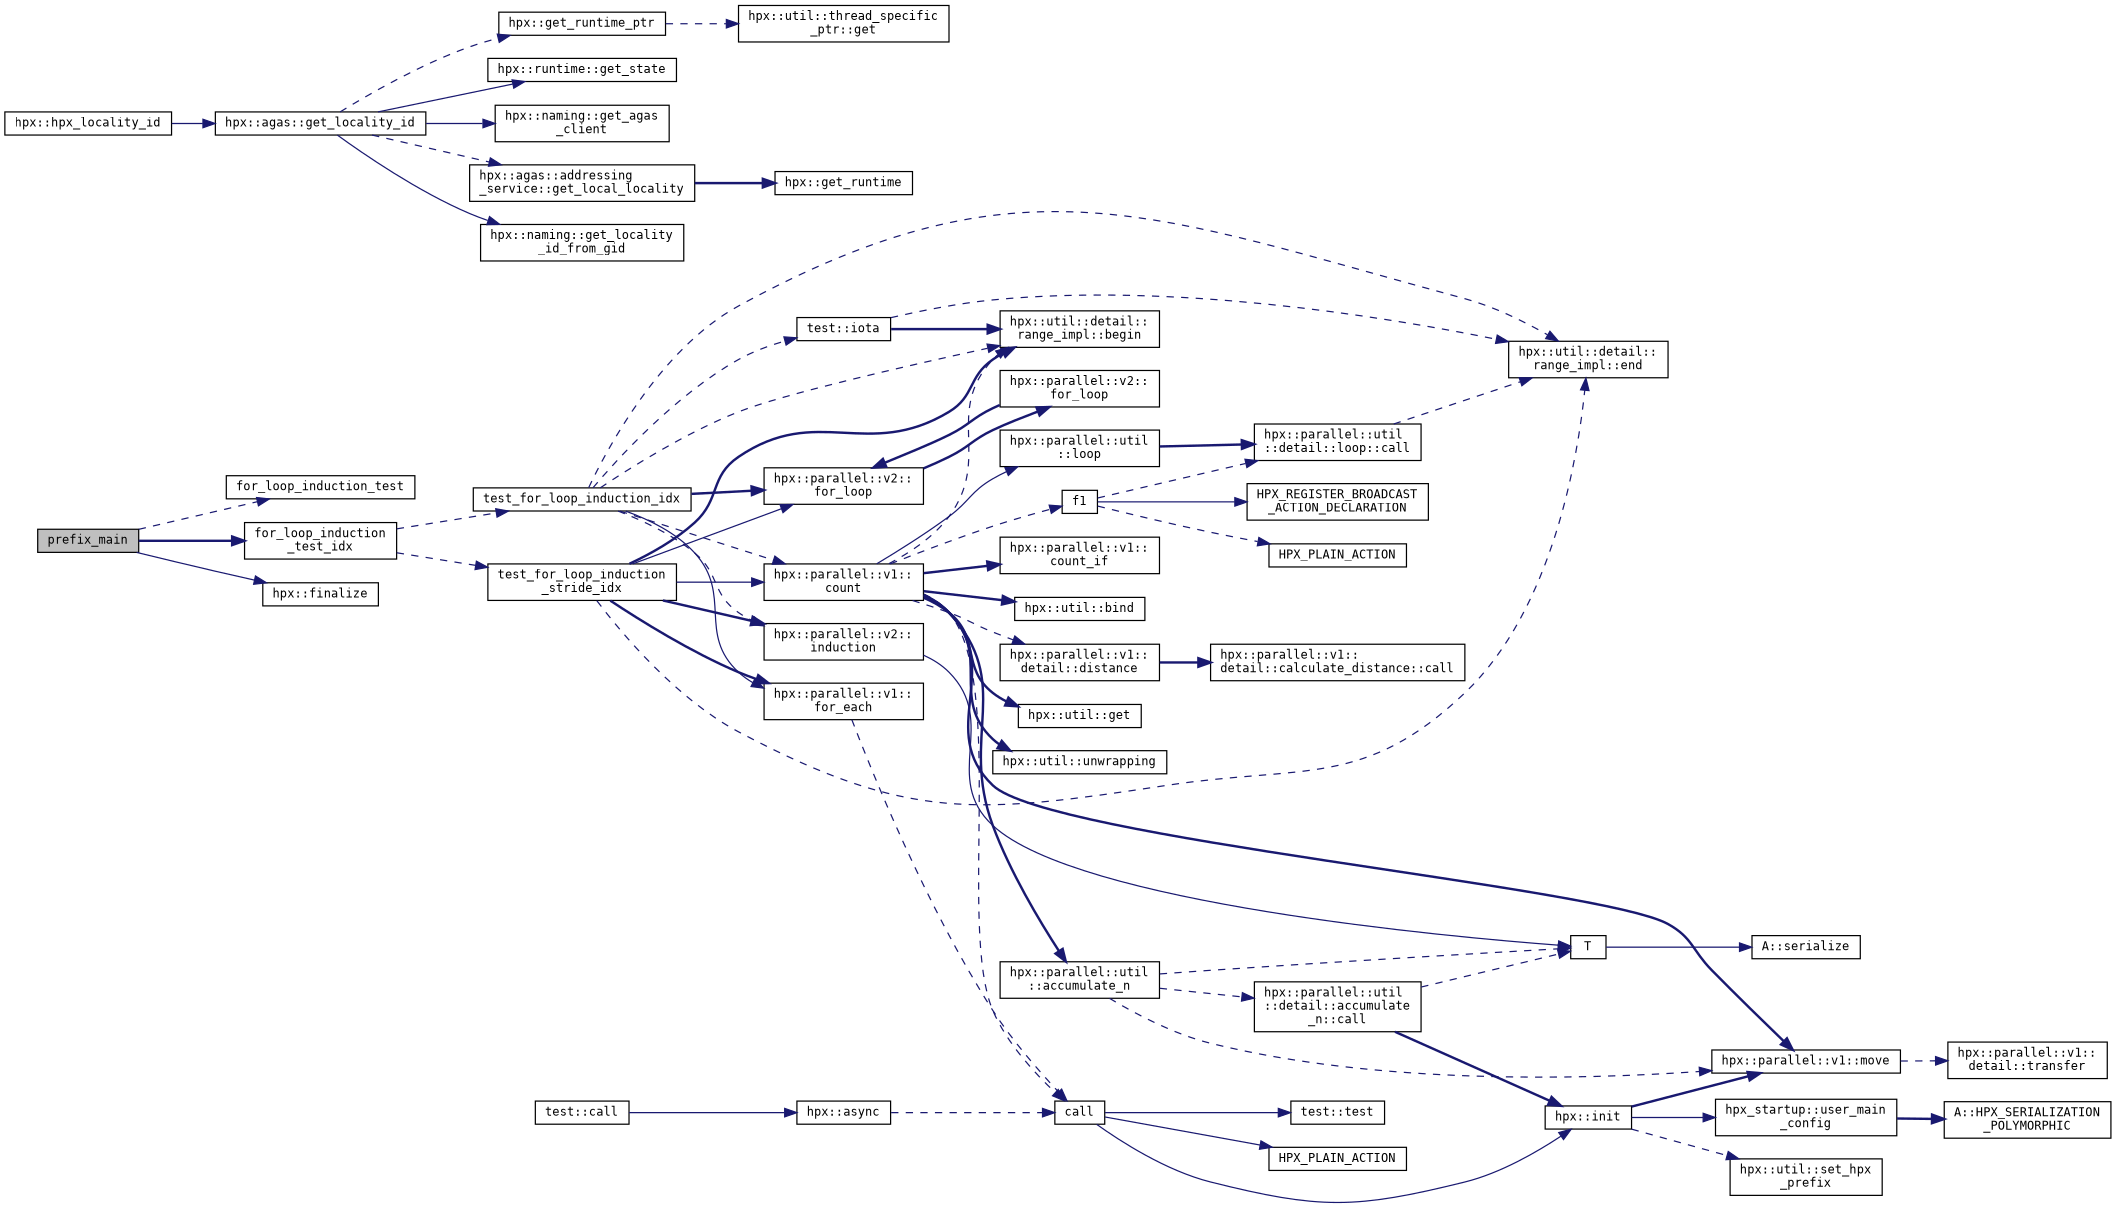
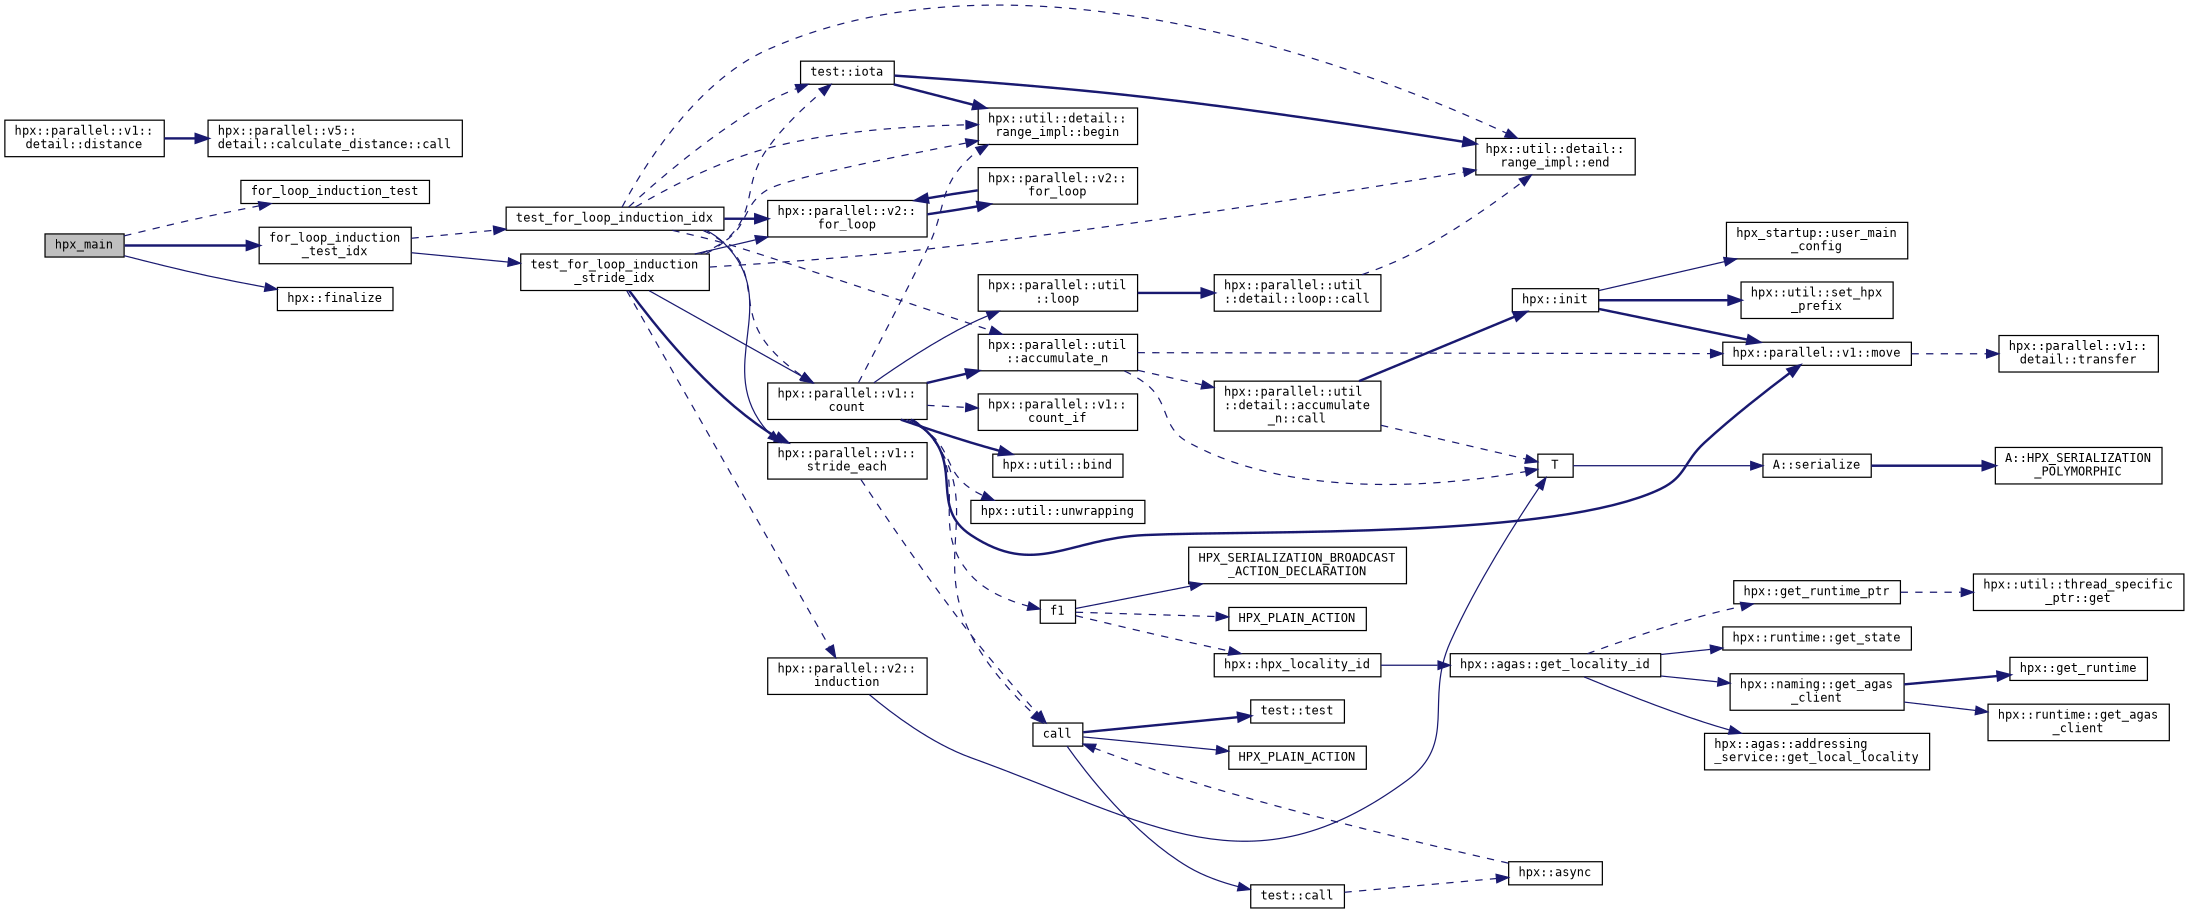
edge "hpx::agas::get_locality_id" -> "hpx::agas::addressing _service::get_local_locality": style dashed -> solid
edge "test_for_loop_induction _stride_idx" -> "test::iota": added
edge "hpx::agas::addressing _service::get_local_locality" -> "hpx::get_runtime": now "hpx::naming::get_agas _client" -> "hpx::get_runtime"
node "hpx::naming::get_locality _id_from_gid": removed
edge "test::iota" -> "hpx::util::detail:: range_impl::end": style dashed -> bold
edge "test_for_loop_induction _stride_idx" -> "hpx::util::detail:: range_impl::begin": style bold -> dashed
edge "f1" -> "hpx::parallel::util ::detail::loop::call": now "f1" -> "hpx::hpx_locality_id"
node "HPX_REGISTER_BROADCAST _ACTION_DECLARATION": label "HPX_REGISTER_BROADCAST _ACTION_DECLARATION" -> "HPX_SERIALIZATION_BROADCAST _ACTION_DECLARATION"
node "prefix_main": label "prefix_main" -> "hpx_main"
edge "test_for_loop_induction_idx" -> "hpx::parallel::v2:: induction": now "test_for_loop_induction_idx" -> "hpx::parallel::util ::accumulate_n"
edge "for_loop_induction _test_idx" -> "test_for_loop_induction _stride_idx": style dashed -> solid
edge "hpx::parallel::v1:: count" -> "hpx::parallel::v1:: count_if": style bold -> dashed
edge "test_for_loop_induction _stride_idx" -> "hpx::parallel::v2:: induction": style bold -> dashed
edge "hpx::parallel::v1:: count" -> "hpx::parallel::v1:: detail::distance": removed
node "hpx::parallel::v1:: detail::calculate_distance::call": label "hpx::parallel::v1:: detail::calculate_distance::call" -> "hpx::parallel::v5:: detail::calculate_distance::call"
edge "hpx::parallel::v1:: count" -> "hpx::util::unwrapping": style bold -> dashed
node "hpx::parallel::v1:: for_each": label "hpx::parallel::v1:: for_each" -> "hpx::parallel::v1:: stride_each"
node "hpx::util::get": removed
node "hpx::runtime::get_agas _client": added
edge "test::call" -> "hpx::async": style solid -> dashed
edge "call" -> "test::test": style solid -> bold
edge "hpx_startup::user_main _config" -> "A::HPX_SERIALIZATION _POLYMORPHIC": now "A::serialize" -> "A::HPX_SERIALIZATION _POLYMORPHIC"
edge "hpx::init" -> "hpx::util::set_hpx _prefix": style dashed -> bold
edge "call" -> "hpx::init": now "call" -> "test::call"
